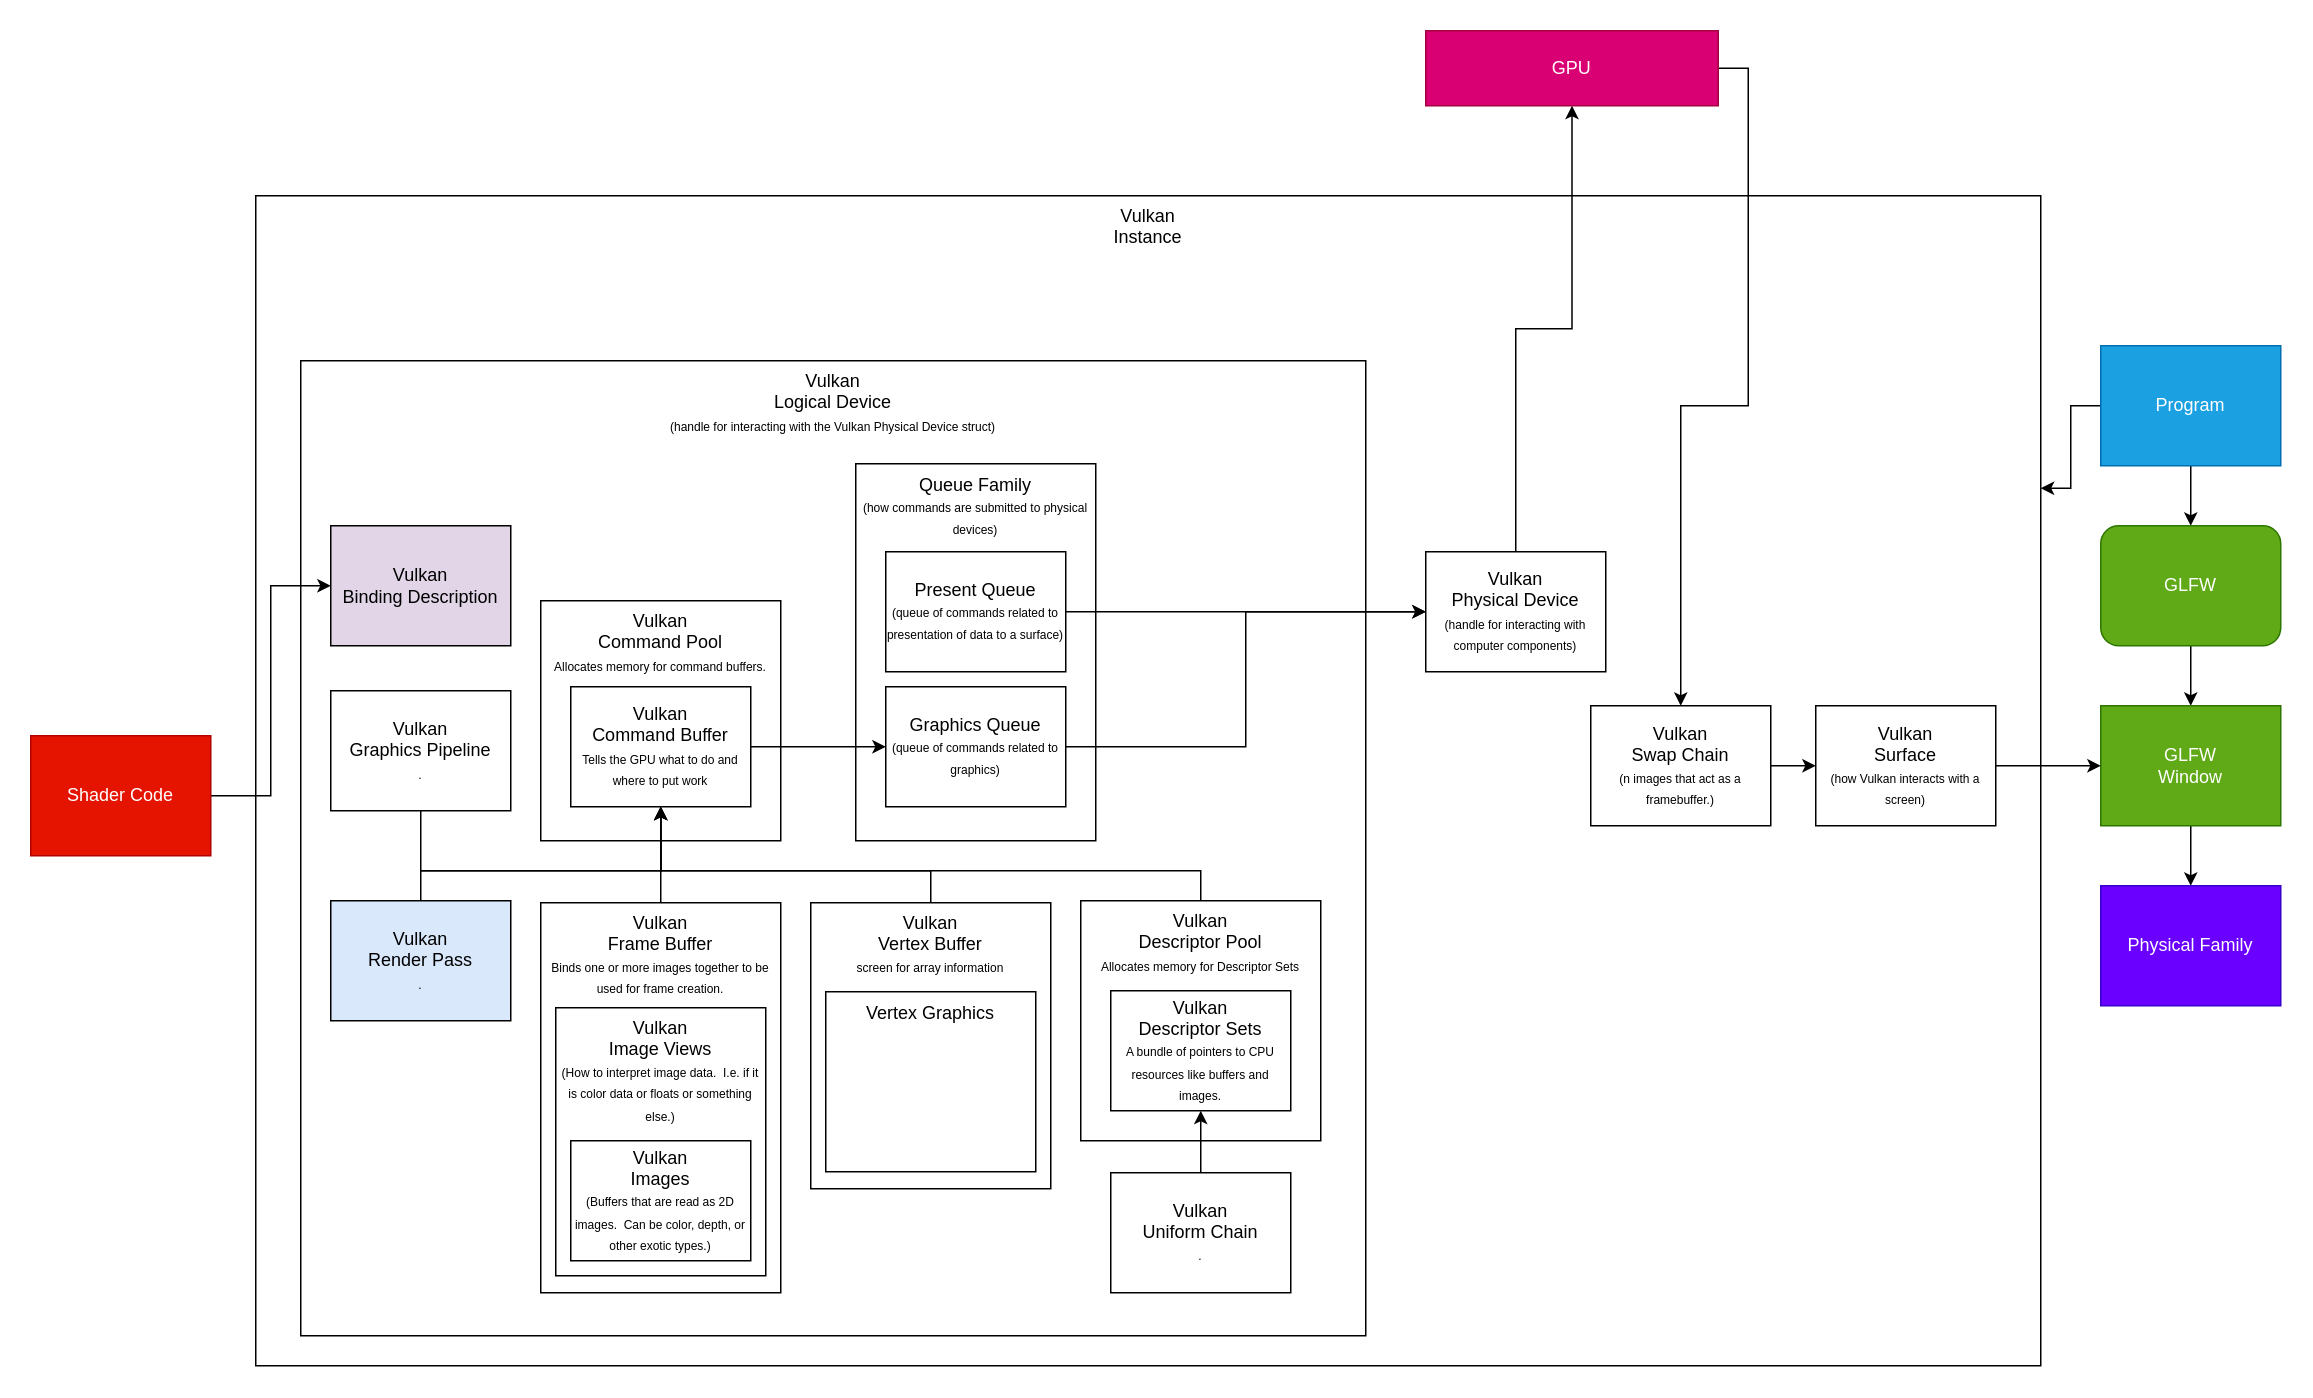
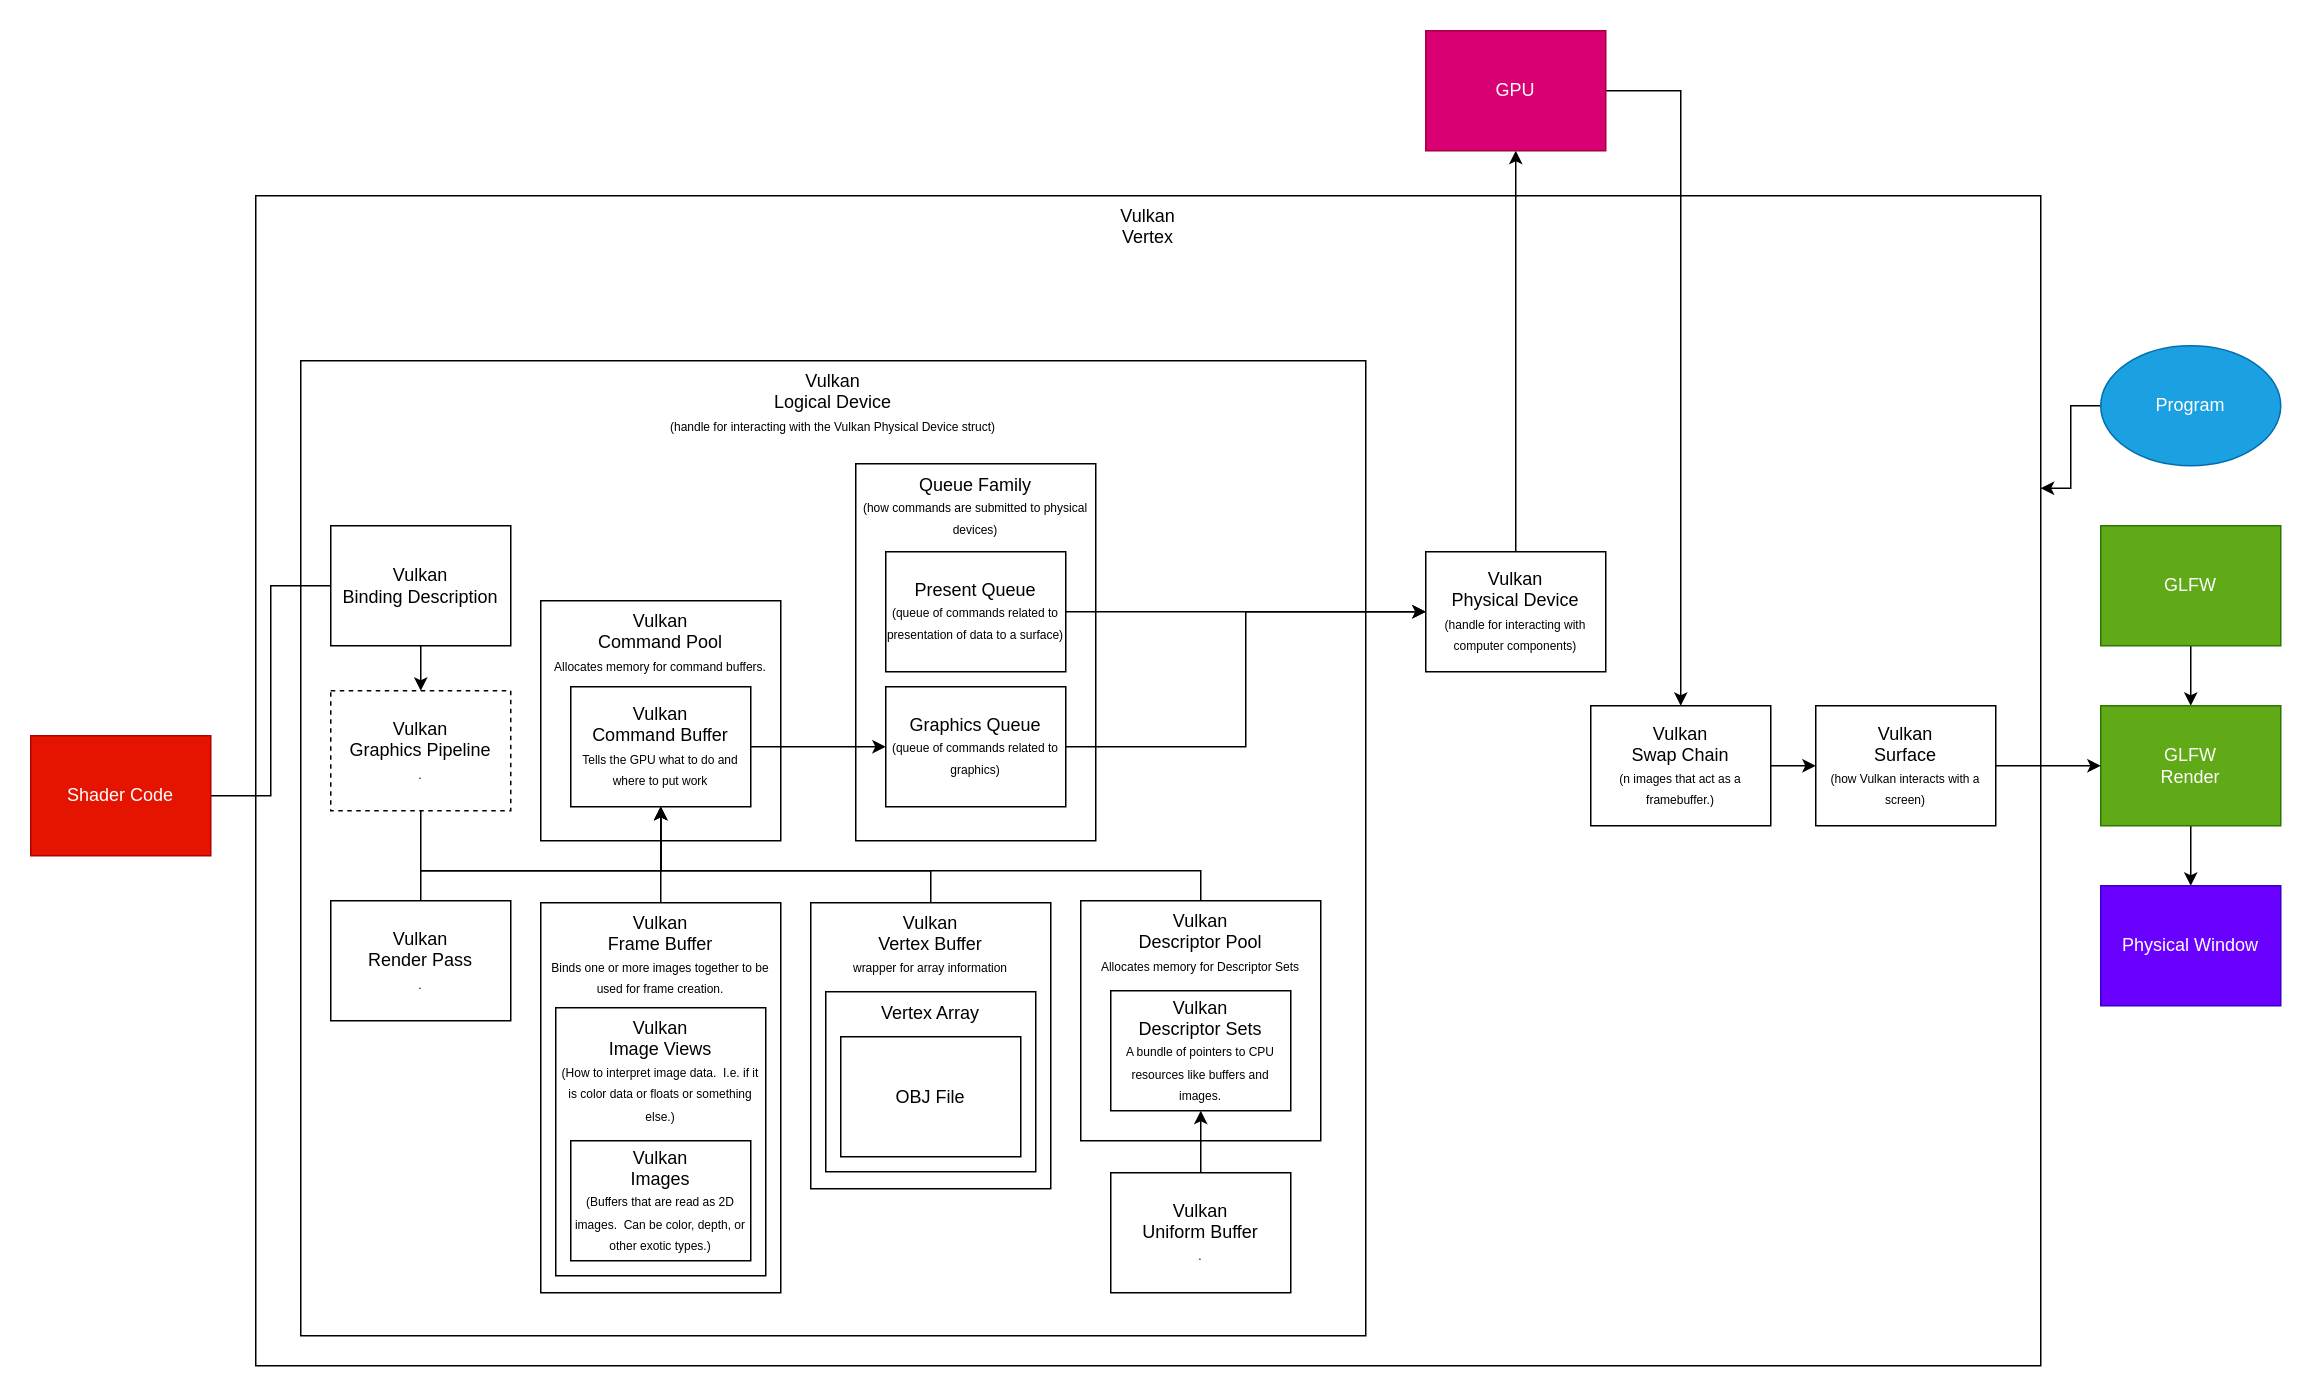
node "GPU": size 293x75 -> 180x120
node "Vulkan Instance": label "Vulkan Instance" -> "Vulkan Vertex"
node "Program": shape rectangle -> ellipse
edge "Program" -> "GLFW": removed
edge "Shader Code" -> "Vulkan Binding Description": arrowhead classic -> none
node "Vulkan Binding Description": fillcolor #e1d5e7 -> #ffffff
node "GLFW": shape rounded rectangle -> rectangle
edge "Vulkan Binding Description" -> "Vulkan Graphics Pipeline .": added
node "Vulkan Graphics Pipeline .": style solid -> dashed
node "GLFW Window": label "GLFW Window" -> "GLFW Render"
node "Physical Family": label "Physical Family" -> "Physical Window"
node "Vulkan Vertex Buffer screen for array information": label "Vulkan Vertex Buffer screen for array information" -> "Vulkan Vertex Buffer wrapper for array information"
node "Vulkan Render Pass .": fillcolor #dae8fc -> #ffffff
node "Vertex Graphics": label "Vertex Graphics" -> "Vertex Array"
node "OBJ File": added
node "Vulkan Uniform Chain .": label "Vulkan Uniform Chain ." -> "Vulkan Uniform Buffer ."
